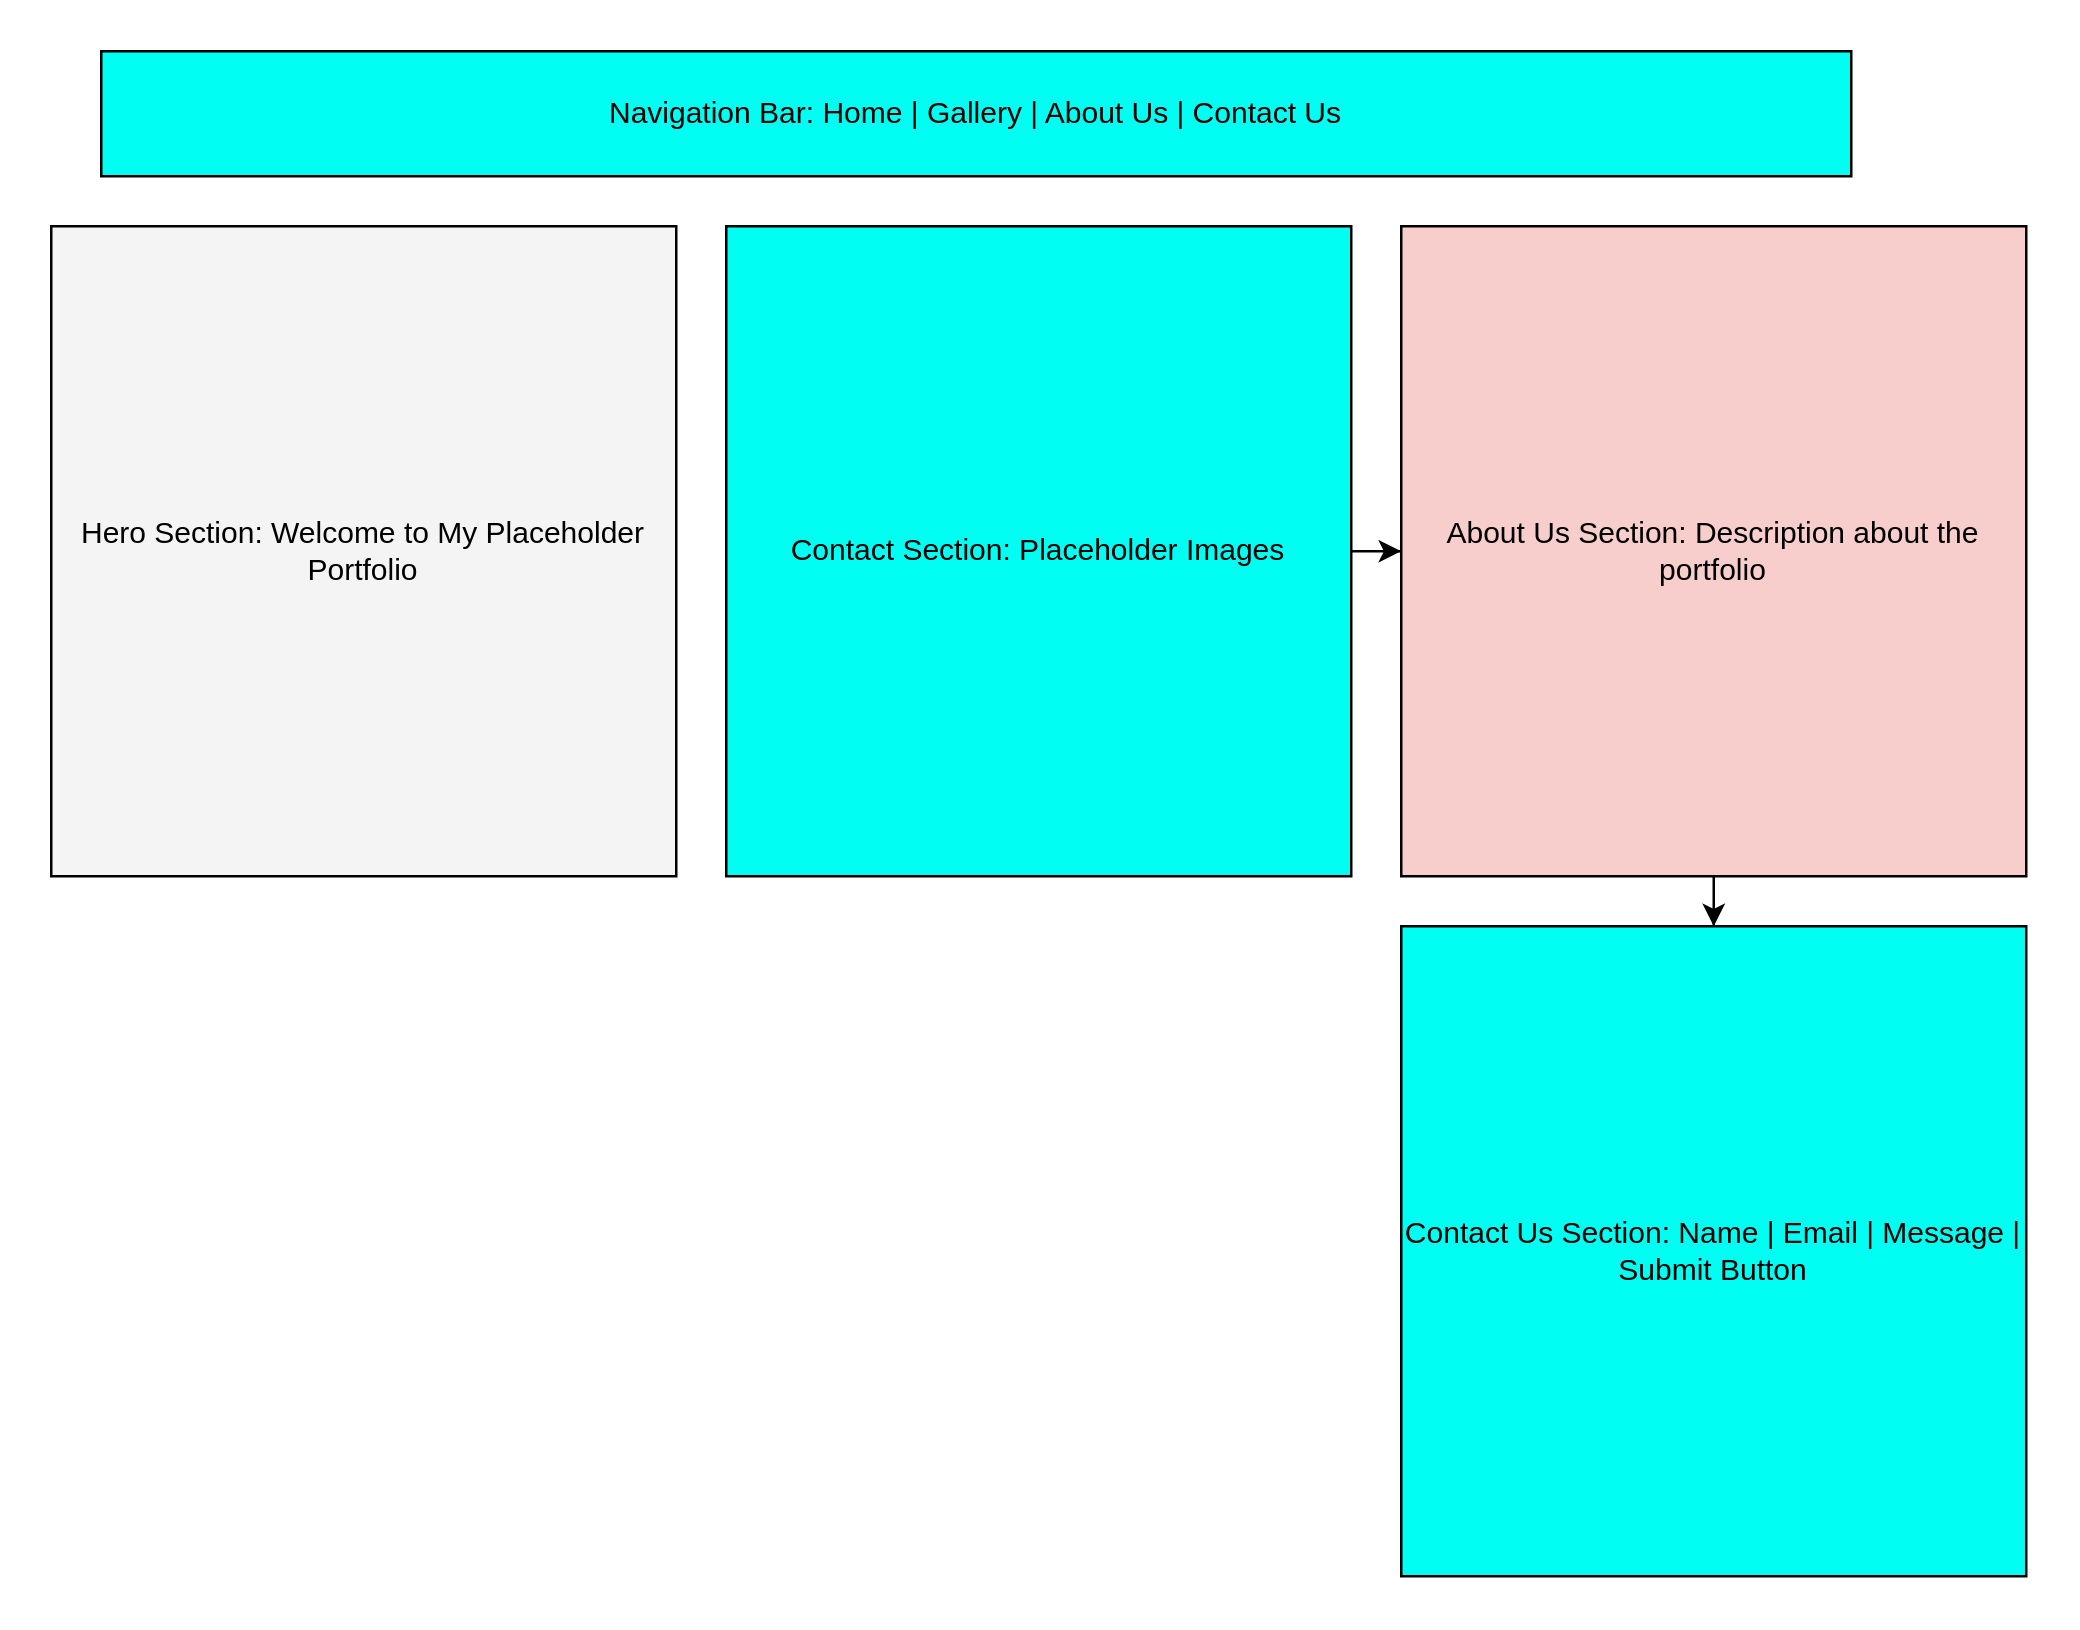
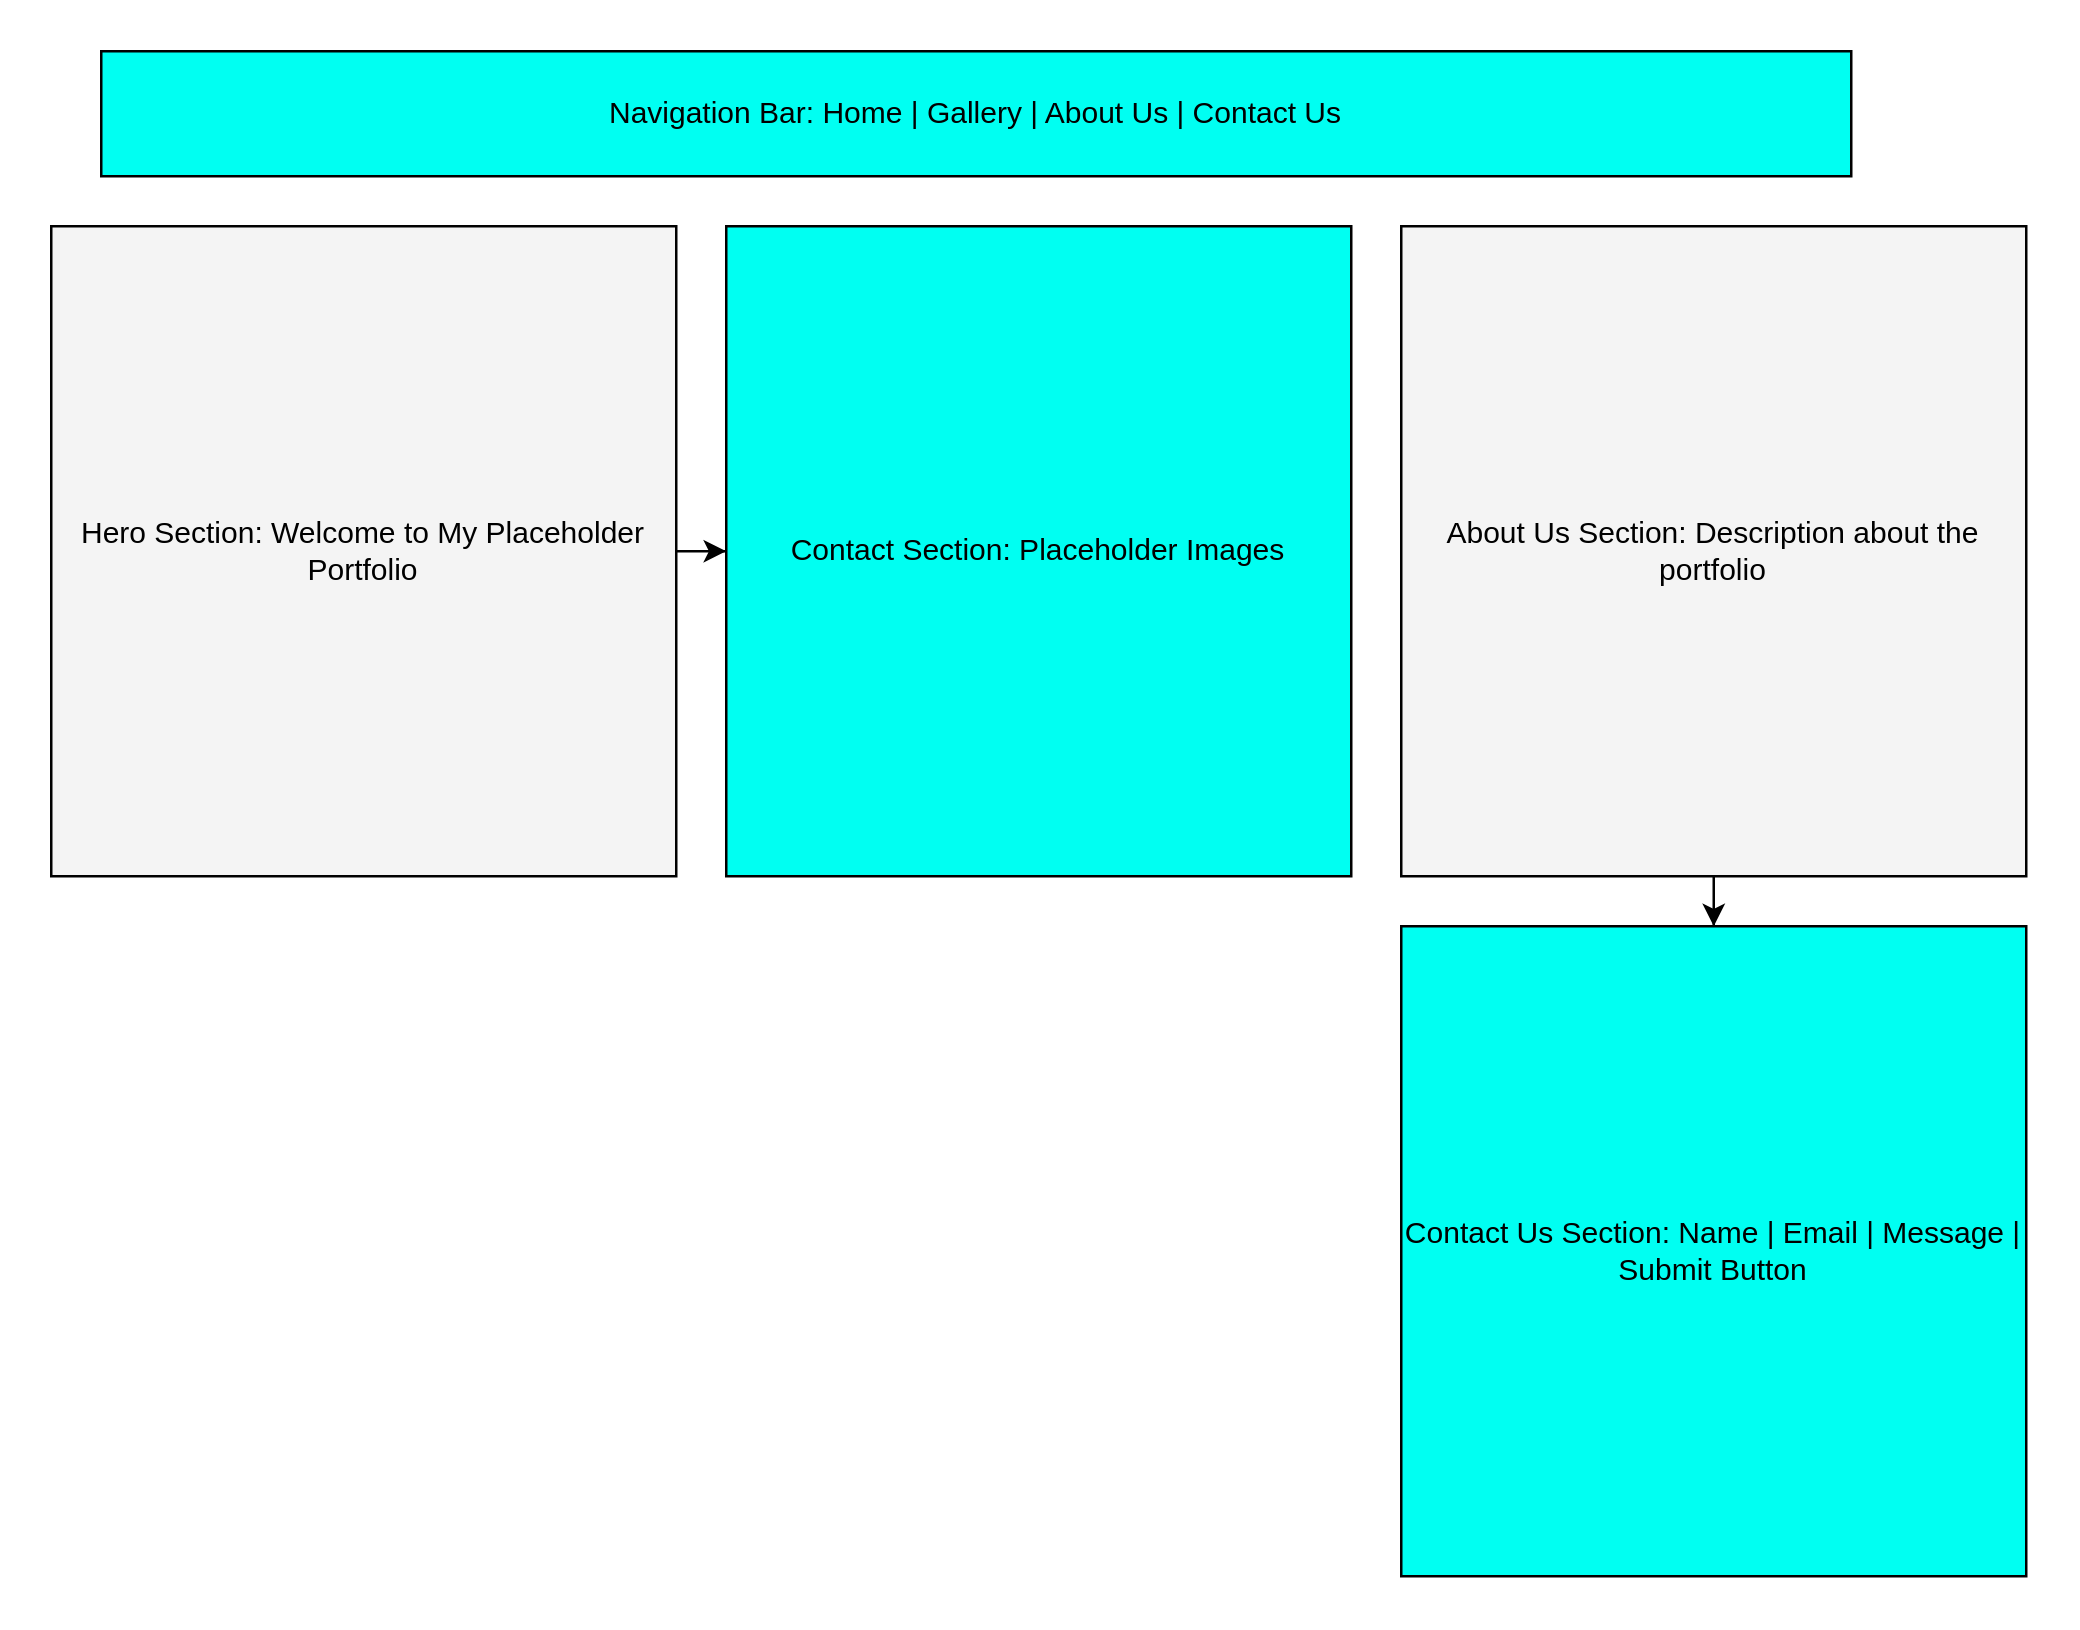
edge "Hero Section: Welcome to My Placeholder Portfolio" -> "Contact Section: Placeholder Images": added
edge "Contact Section: Placeholder Images" -> "About Us Section: Description about the portfolio": removed
node "About Us Section: Description about the portfolio": fillcolor #f8cecc -> #f4f4f4
